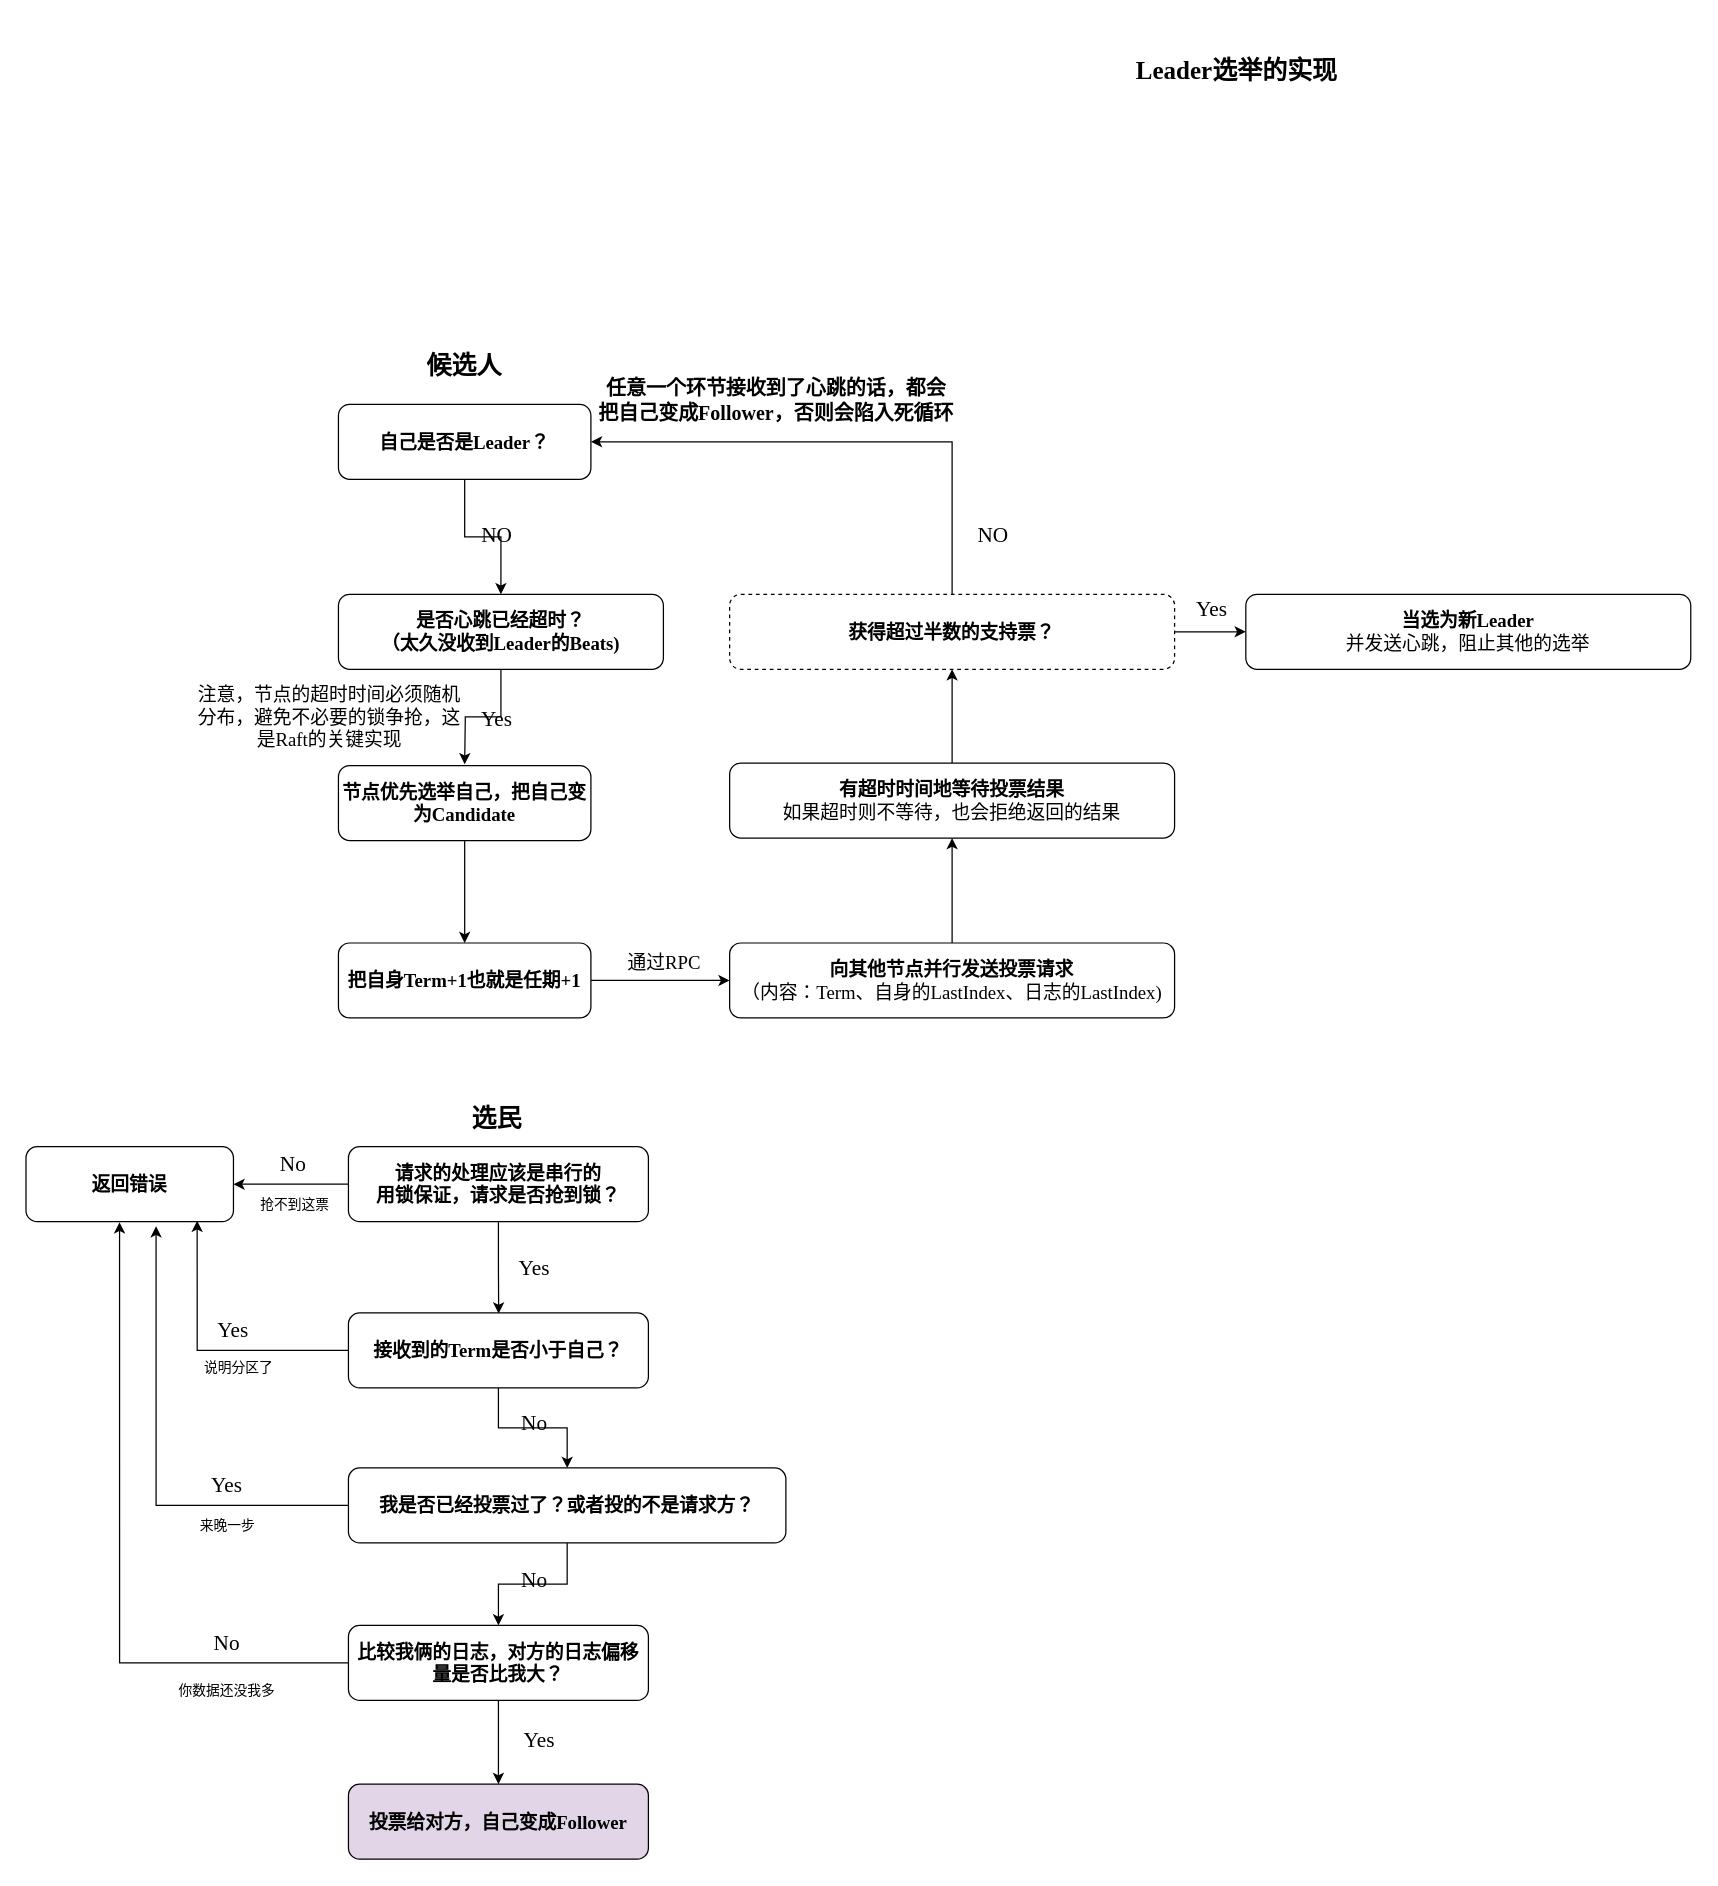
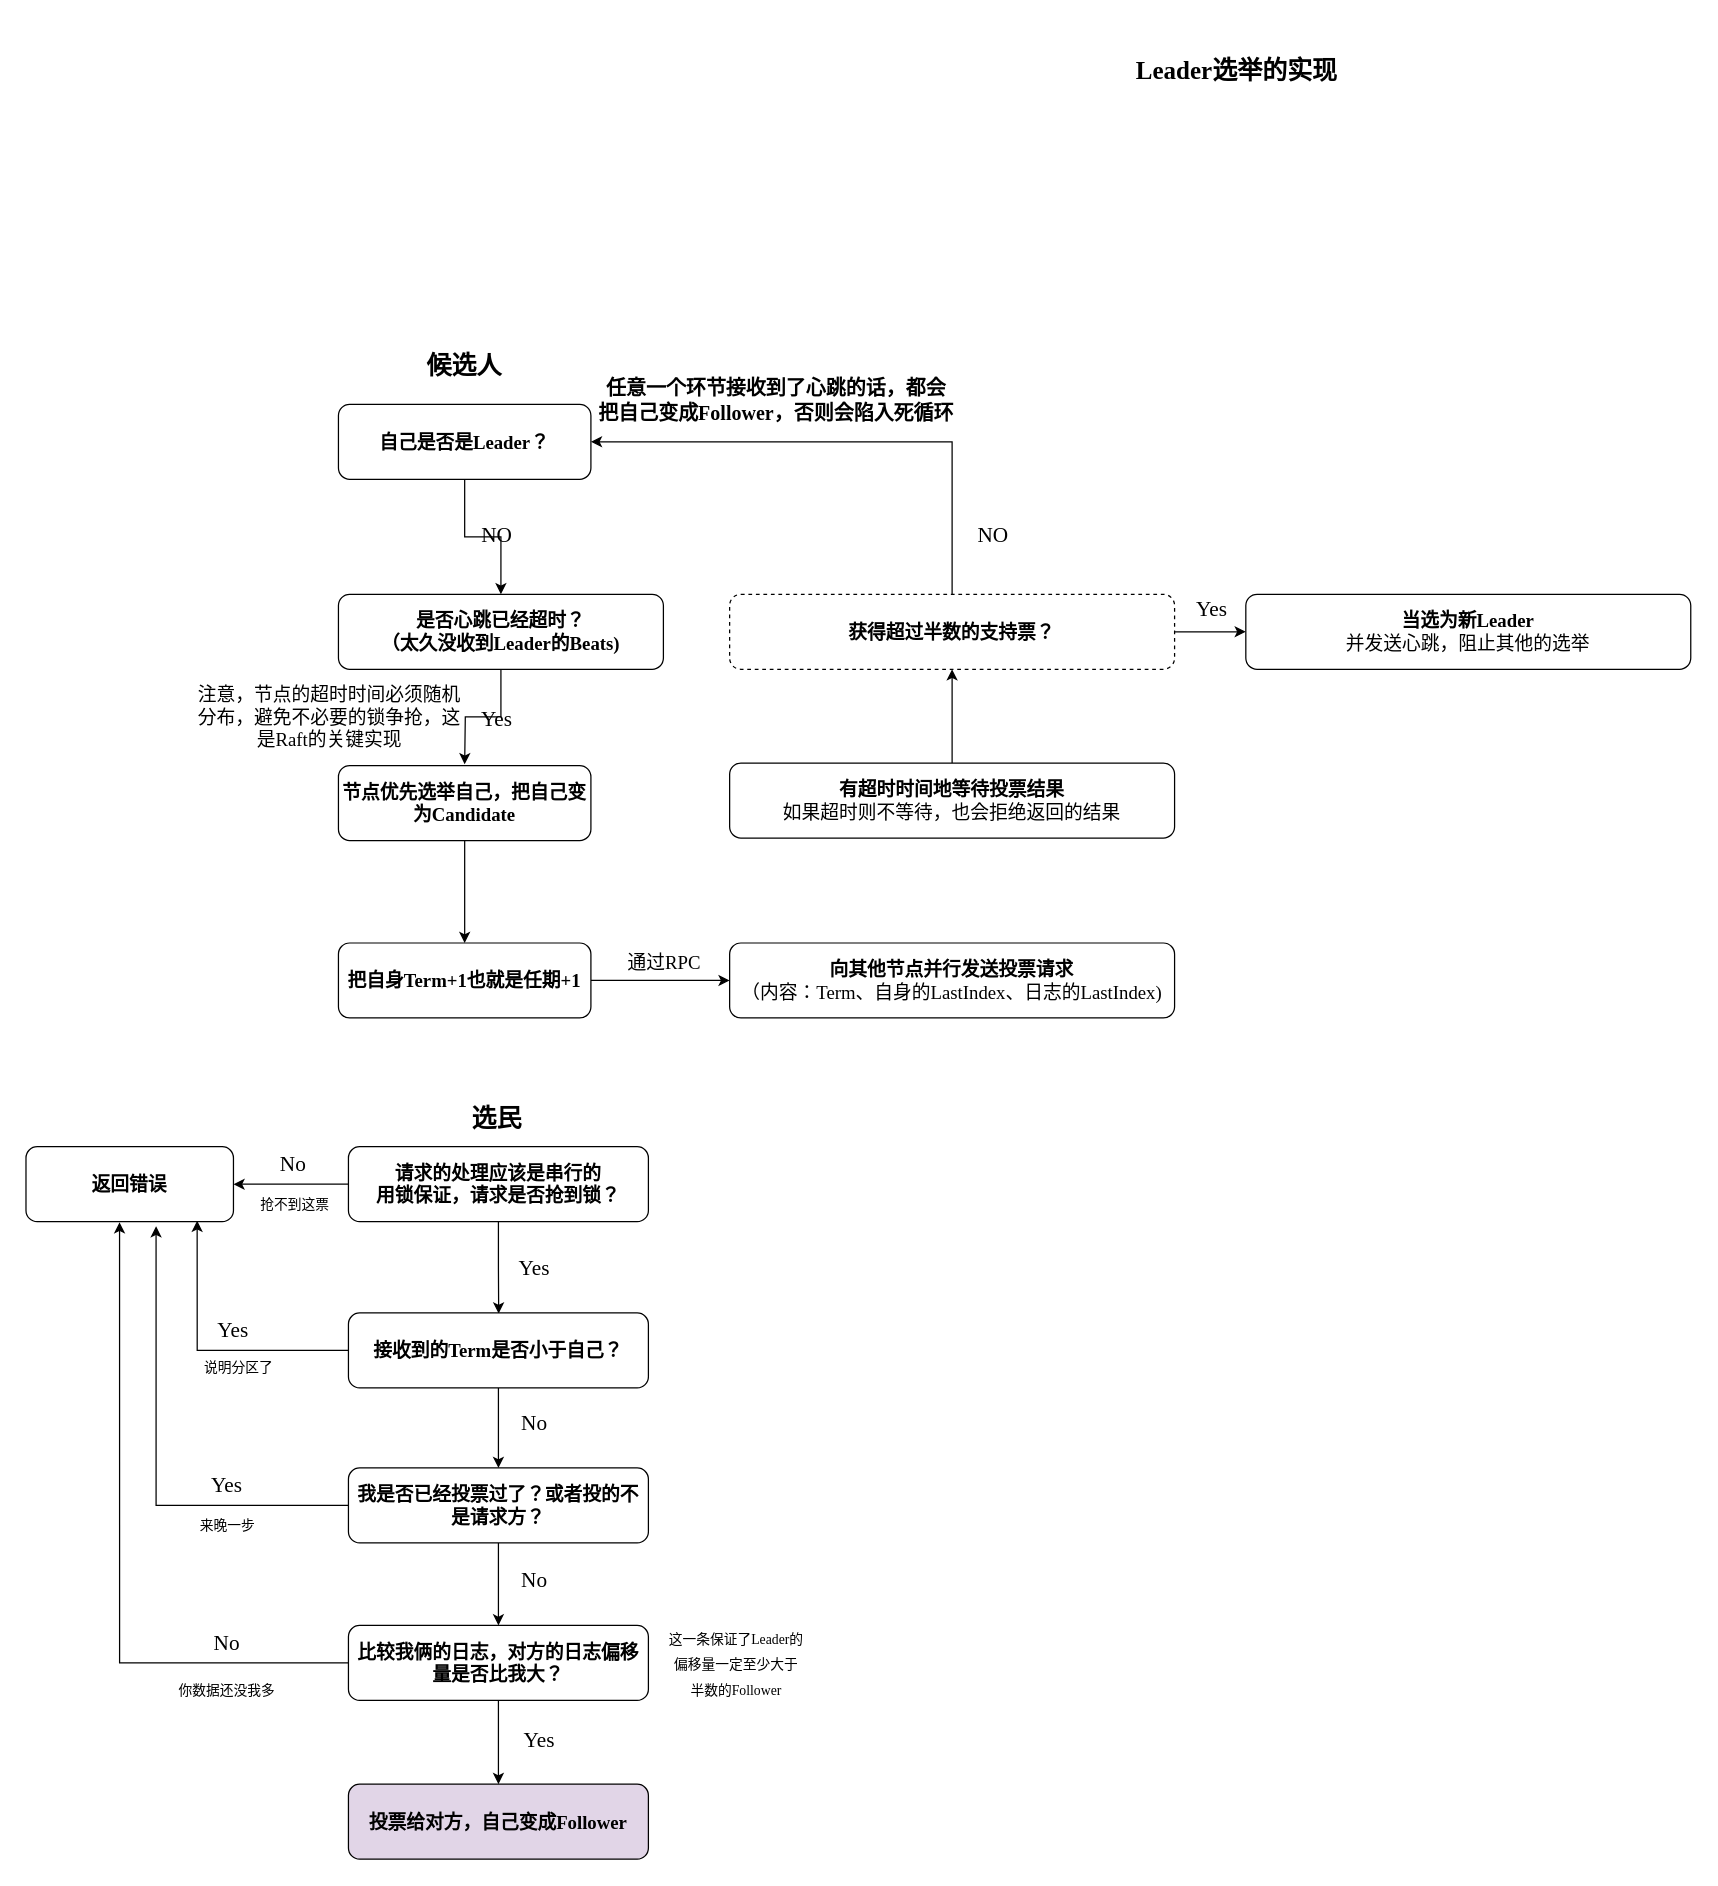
edge "向其他节点并行发送投票请求 （内容：Term、自身的LastIndex、日志的LastIndex)" -> "有超时时间地等待投票结果 如果超时则不等待，也会拒绝返回的结果": removed
node "我是否已经投票过了？或者投的不是请求方？": size 438x75 -> 300x75
node "这一条保证了Leader的偏移量一定至少大于半数的Follower": added
